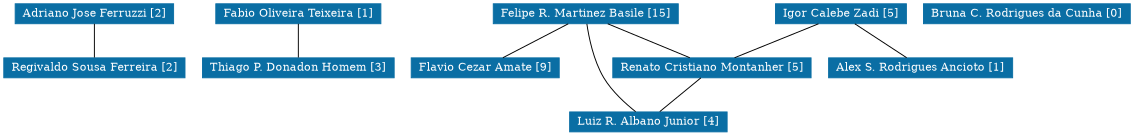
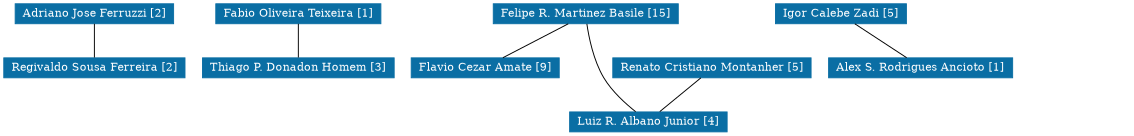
node "Bruna C. Rodrigues da Cunha [0]": removed
edge "Felipe R. Martinez Basile [15]" -- "Renato Cristiano Montanher [5]": removed
edge "Igor Calebe Zadi [5]" -- "Renato Cristiano Montanher [5]": removed
